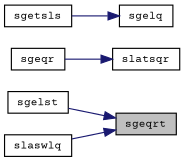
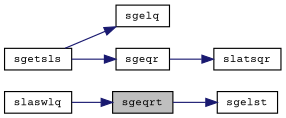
edge "sgetsls" -> "sgeqr": added
edge "sgelst" -> "sgeqrt": reversed
